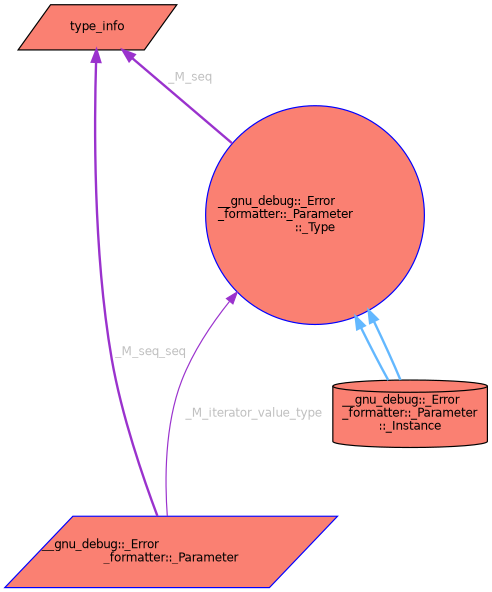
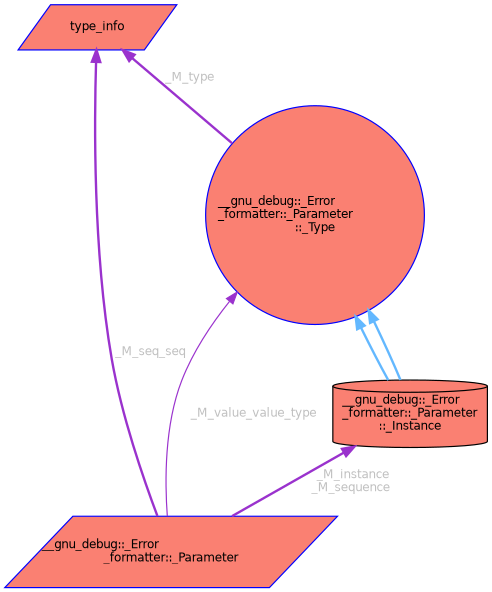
node "type_info": color black -> blue
edge "__gnu_debug::_Error _formatter::_Parameter ::_Type" -> "type_info": label " _M_seq" -> " _M_type"
edge "__gnu_debug::_Error _formatter::_Parameter" -> "__gnu_debug::_Error _formatter::_Parameter ::_Type": label " _M_iterator_value_type" -> " _M_value_value_type"
edge "__gnu_debug::_Error _formatter::_Parameter" -> "__gnu_debug::_Error _formatter::_Parameter ::_Instance": added, label "_M_instance _M_sequence"
